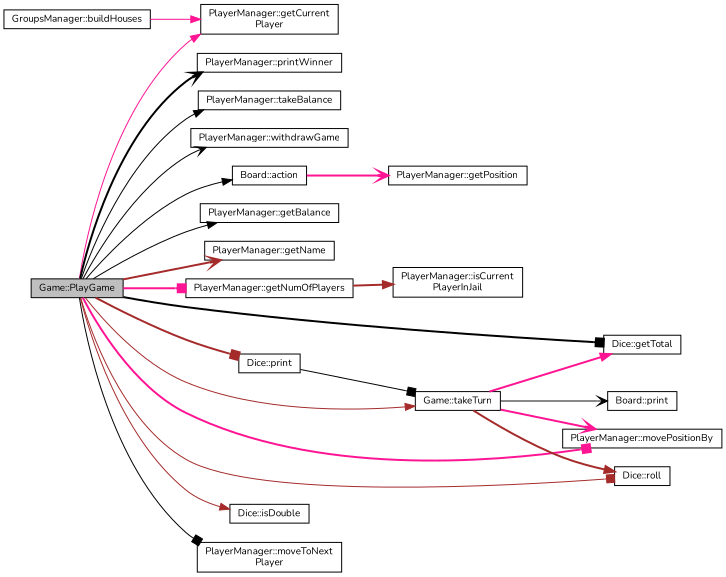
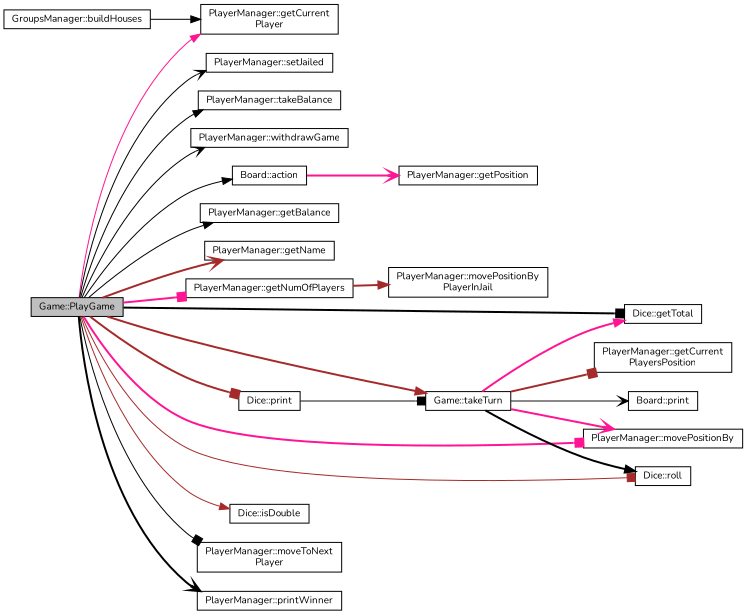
edge "GroupsManager::buildHouses" -> "PlayerManager::getCurrent Player": color deeppink -> black
node "PlayerManager::setJailed": added
node "PlayerManager::isCurrent PlayerInJail": label "PlayerManager::isCurrent PlayerInJail" -> "PlayerManager::movePositionBy PlayerInJail"
node "PlayerManager::getCurrent PlayersPosition": added
edge "Game::PlayGame" -> "Game::takeTurn": style solid -> bold
edge "Game::takeTurn" -> "Dice::roll": color brown -> black
